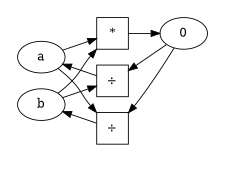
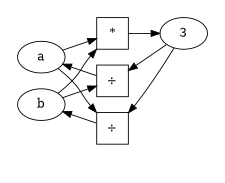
node "0": label "0" -> "3"
